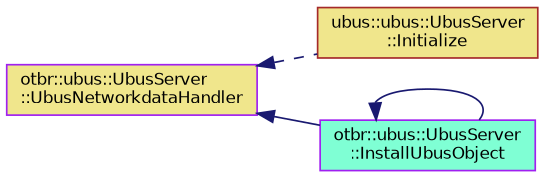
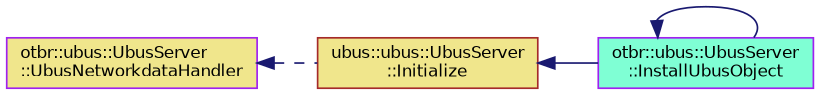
edge "otbr::ubus::UbusServer ::InstallUbusObject" -> "otbr::ubus::UbusServer ::UbusNetworkdataHandler": now "otbr::ubus::UbusServer ::InstallUbusObject" -> "ubus::ubus::UbusServer ::Initialize"
